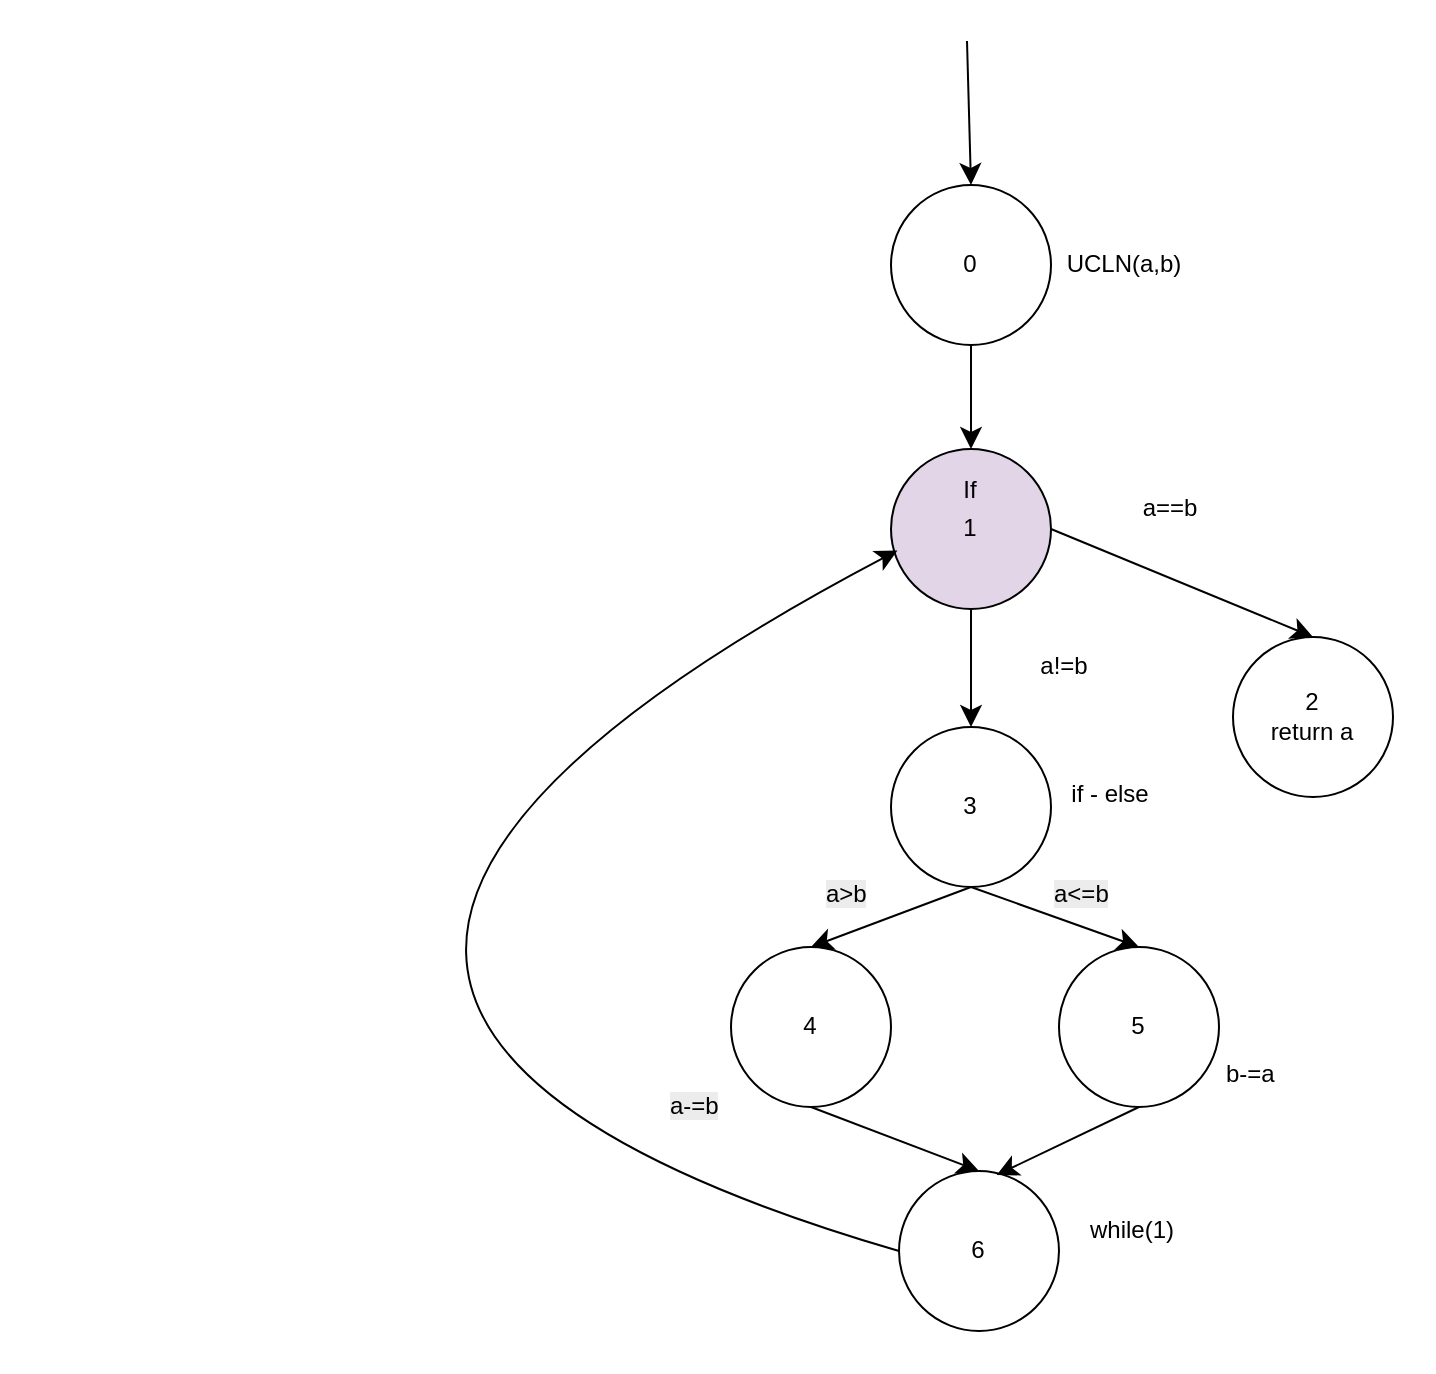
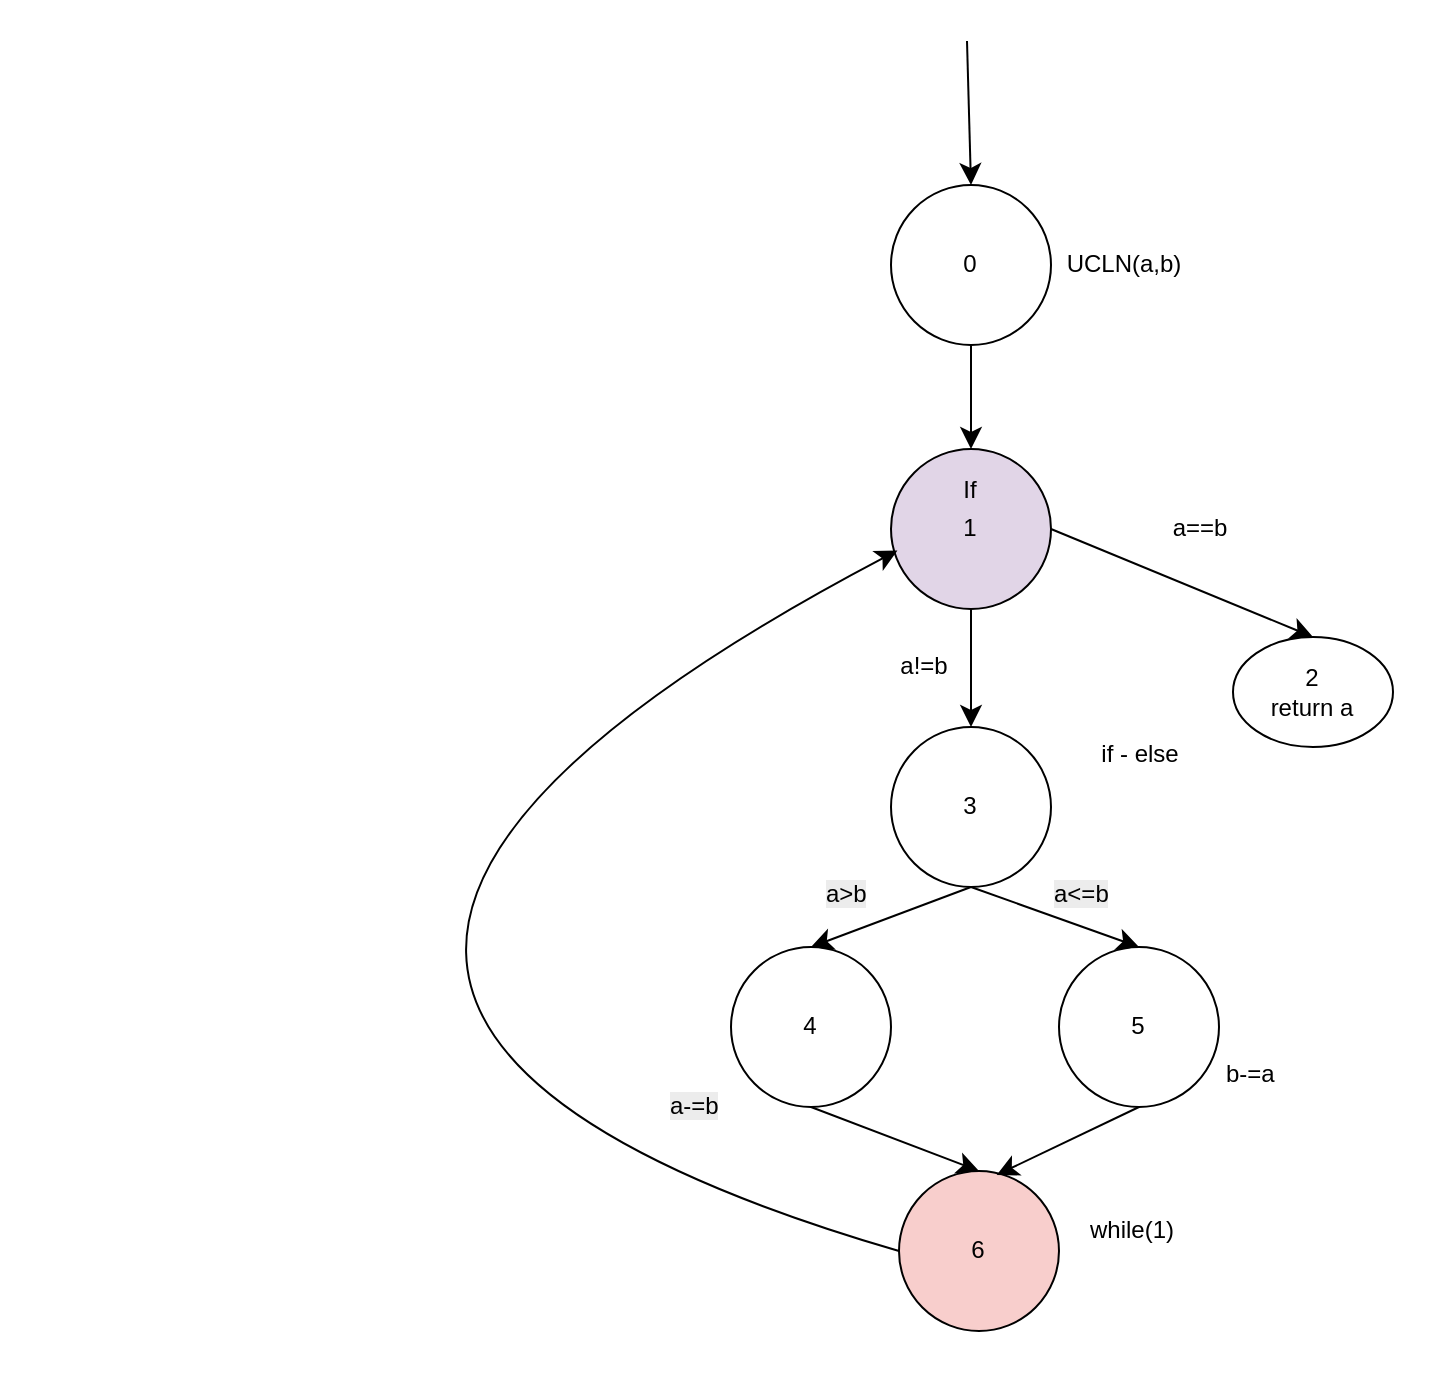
node "a==b": moved (1171, 509) -> (1201, 529)
node "a!=b": moved (1065, 667) -> (925, 667)
node "2 return a": size 160x160 -> 160x110
node "if - else": moved (1111, 795) -> (1141, 755)
node "6": fillcolor #ffffff -> #f8cecc
